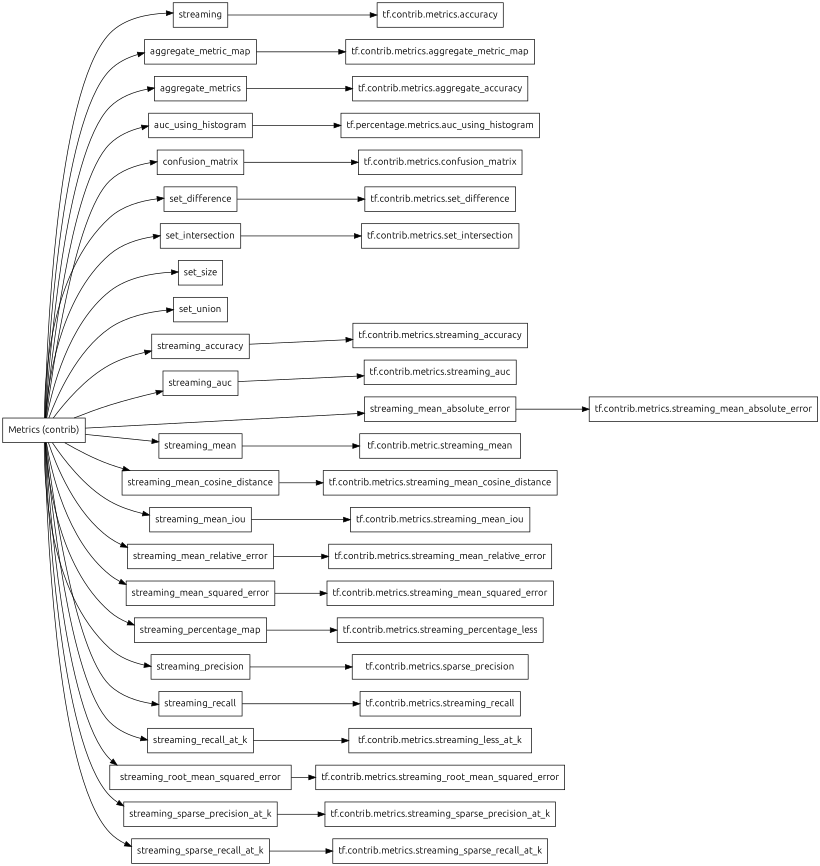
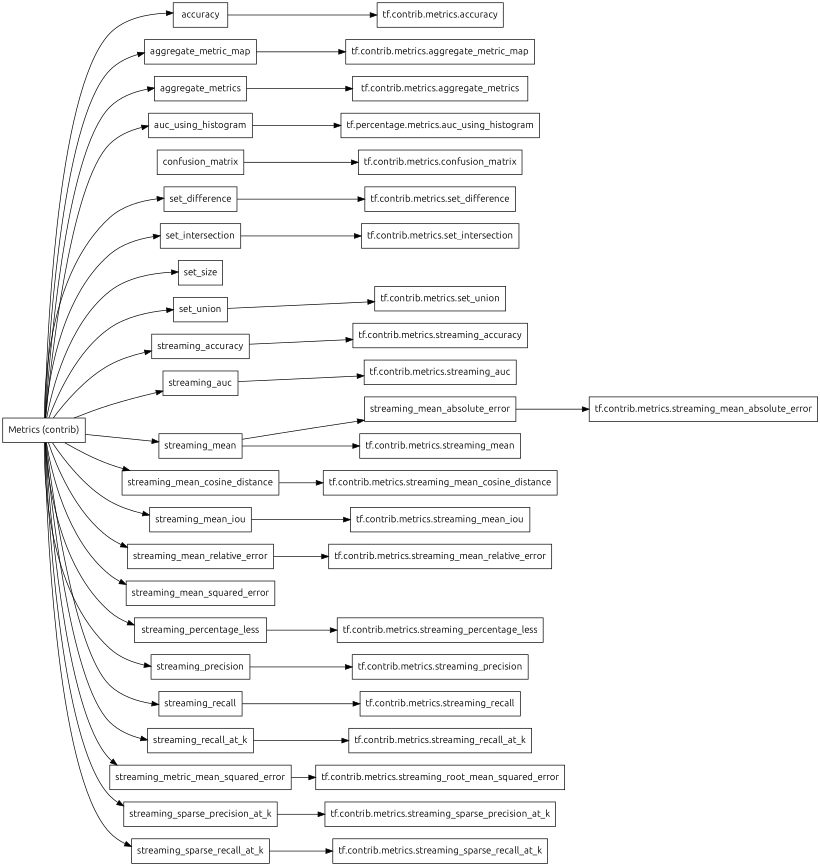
node "streaming": label "streaming" -> "accuracy"
node "tf.contrib.metrics.aggregate_accuracy": label "tf.contrib.metrics.aggregate_accuracy" -> "tf.contrib.metrics.aggregate_metrics"
edge "Metrics (contrib)" -> "confusion_matrix": removed
node "tf.contrib.metrics.set_union": added
edge "Metrics (contrib)" -> "streaming_mean_absolute_error": now "streaming_mean" -> "streaming_mean_absolute_error"
node "tf.contrib.metric.streaming_mean": label "tf.contrib.metric.streaming_mean" -> "tf.contrib.metrics.streaming_mean"
node "tf.contrib.metrics.streaming_mean_squared_error": removed
node "streaming_percentage_map": label "streaming_percentage_map" -> "streaming_percentage_less"
node "tf.contrib.metrics.sparse_precision": label "tf.contrib.metrics.sparse_precision" -> "tf.contrib.metrics.streaming_precision"
node "tf.contrib.metrics.streaming_less_at_k": label "tf.contrib.metrics.streaming_less_at_k" -> "tf.contrib.metrics.streaming_recall_at_k"
node "streaming_root_mean_squared_error": label "streaming_root_mean_squared_error" -> "streaming_metric_mean_squared_error"
